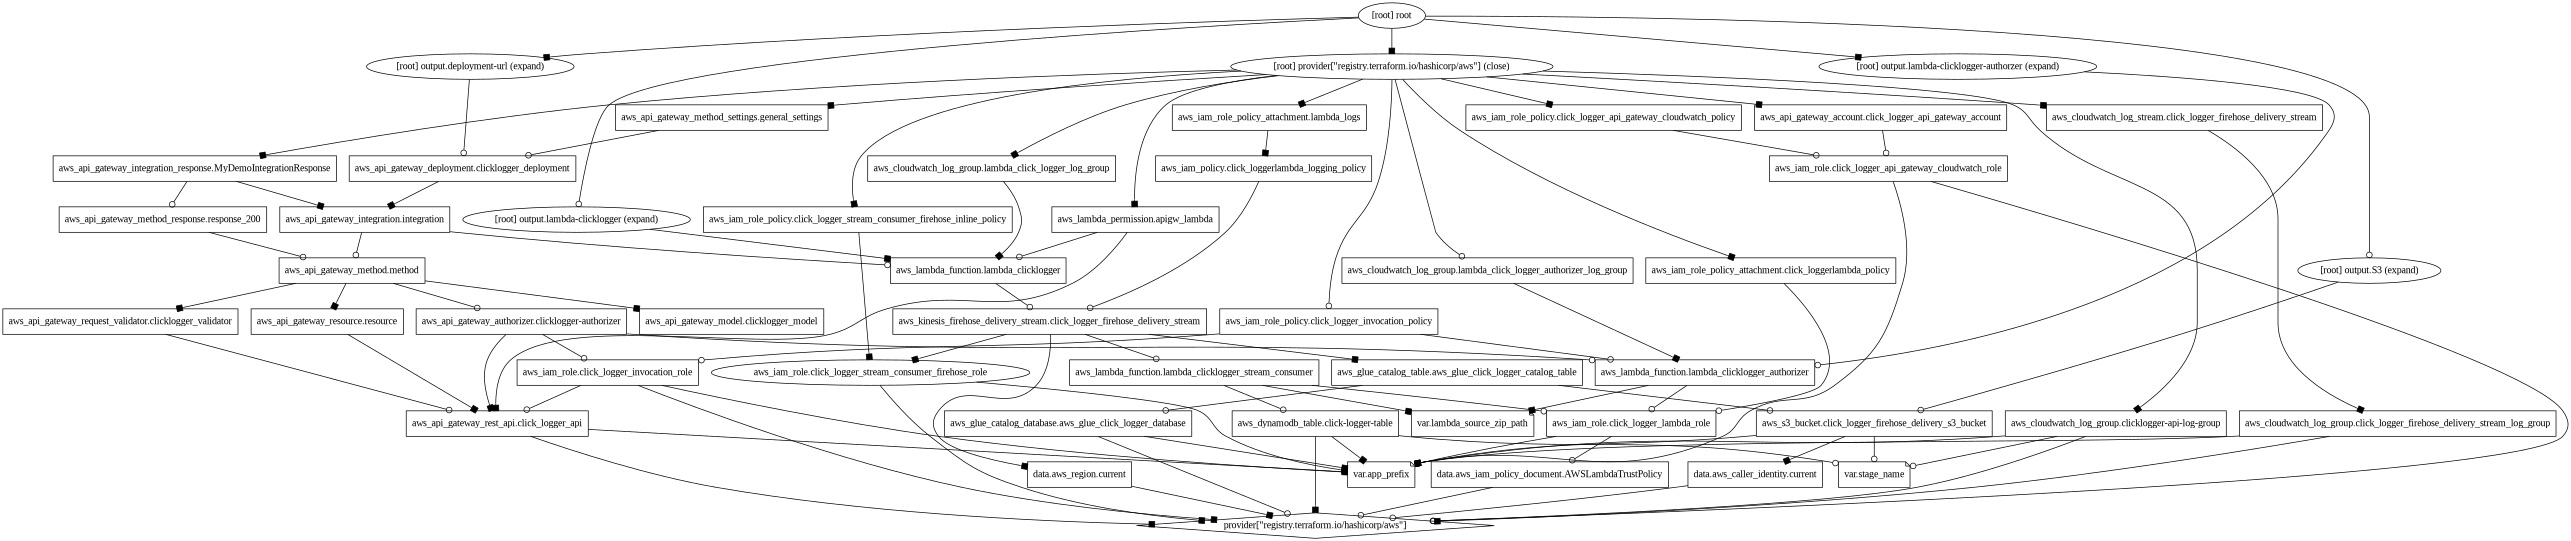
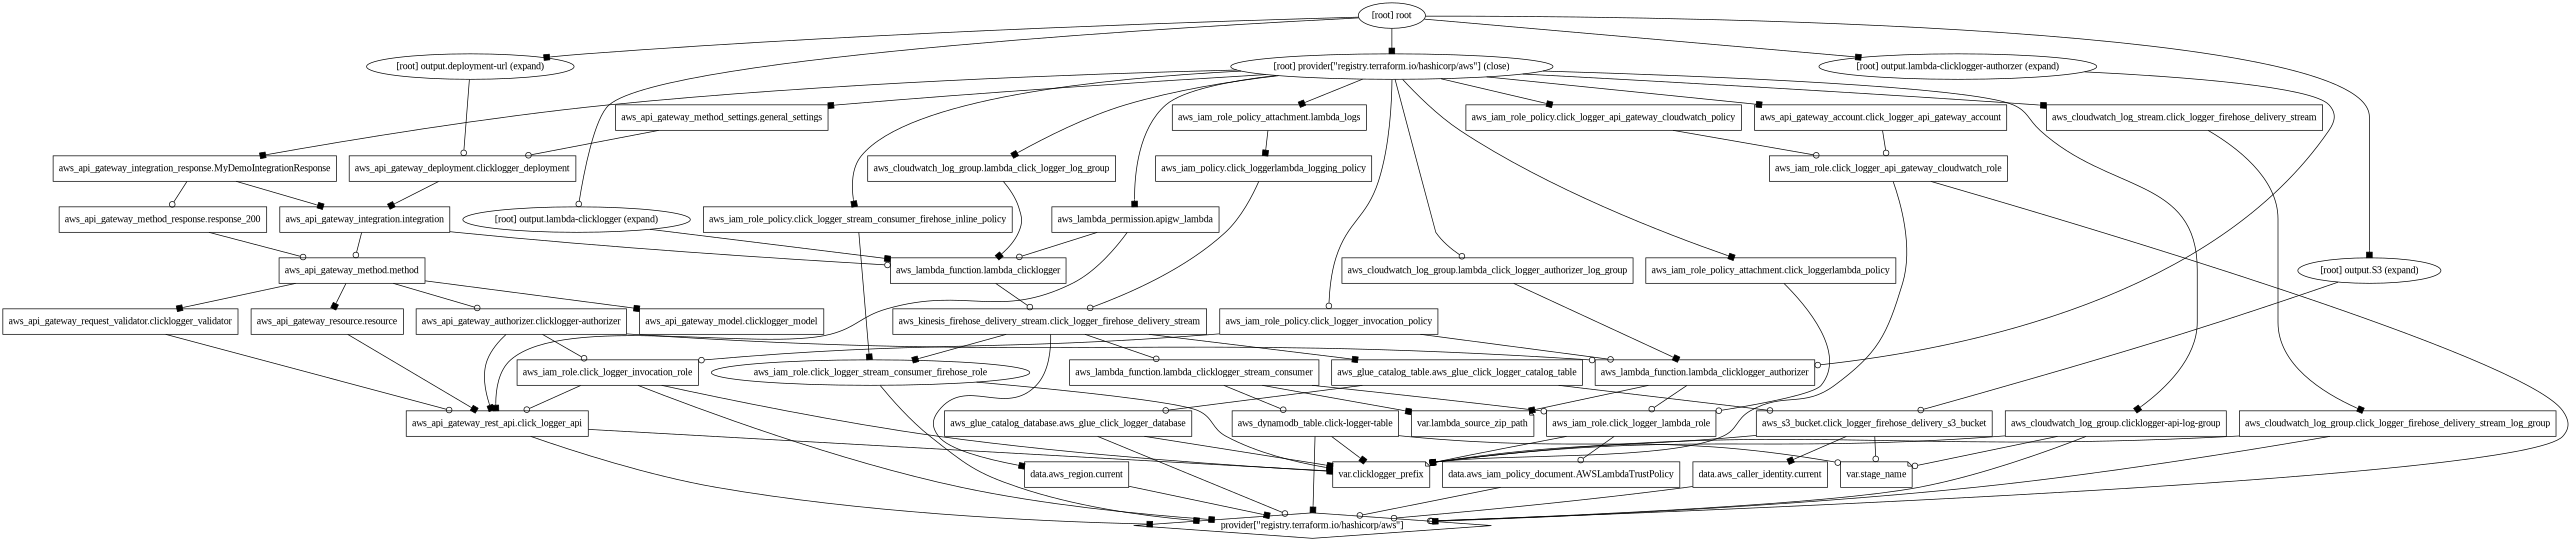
edge "[root] root" -> "[root] output.S3 (expand)": arrowhead odot -> box
node "var.app_prefix": label "var.app_prefix" -> "var.clicklogger_prefix"
